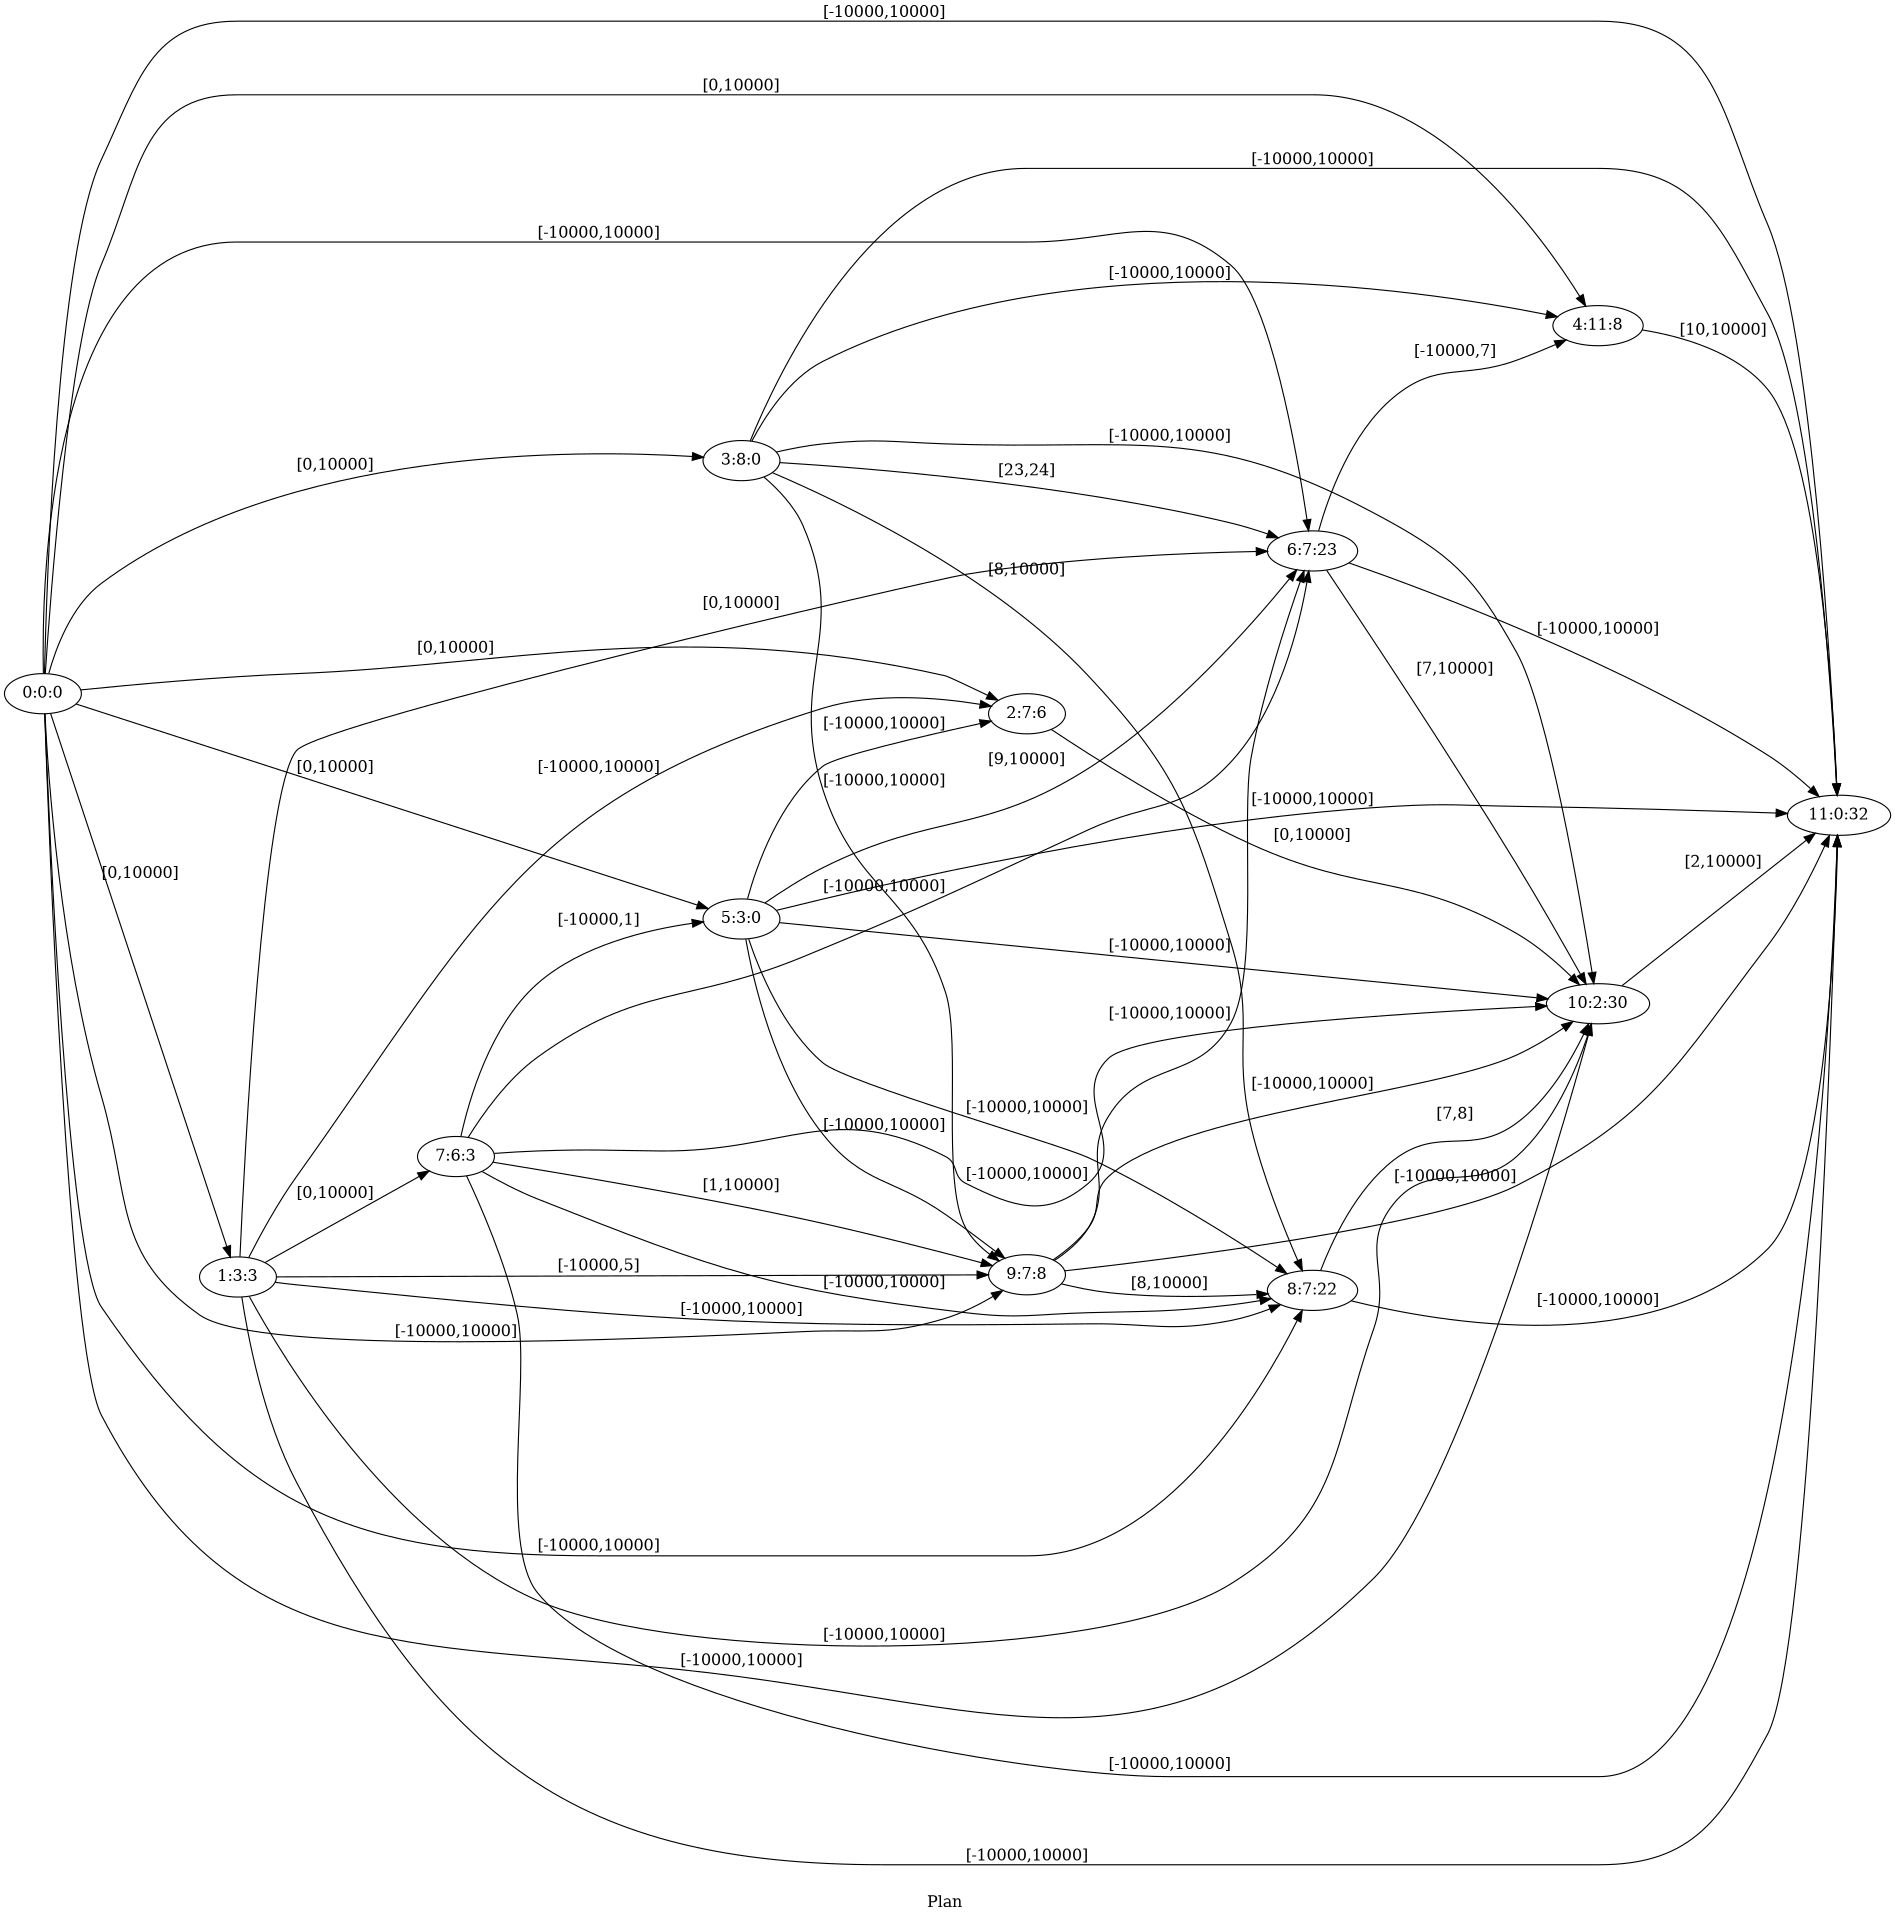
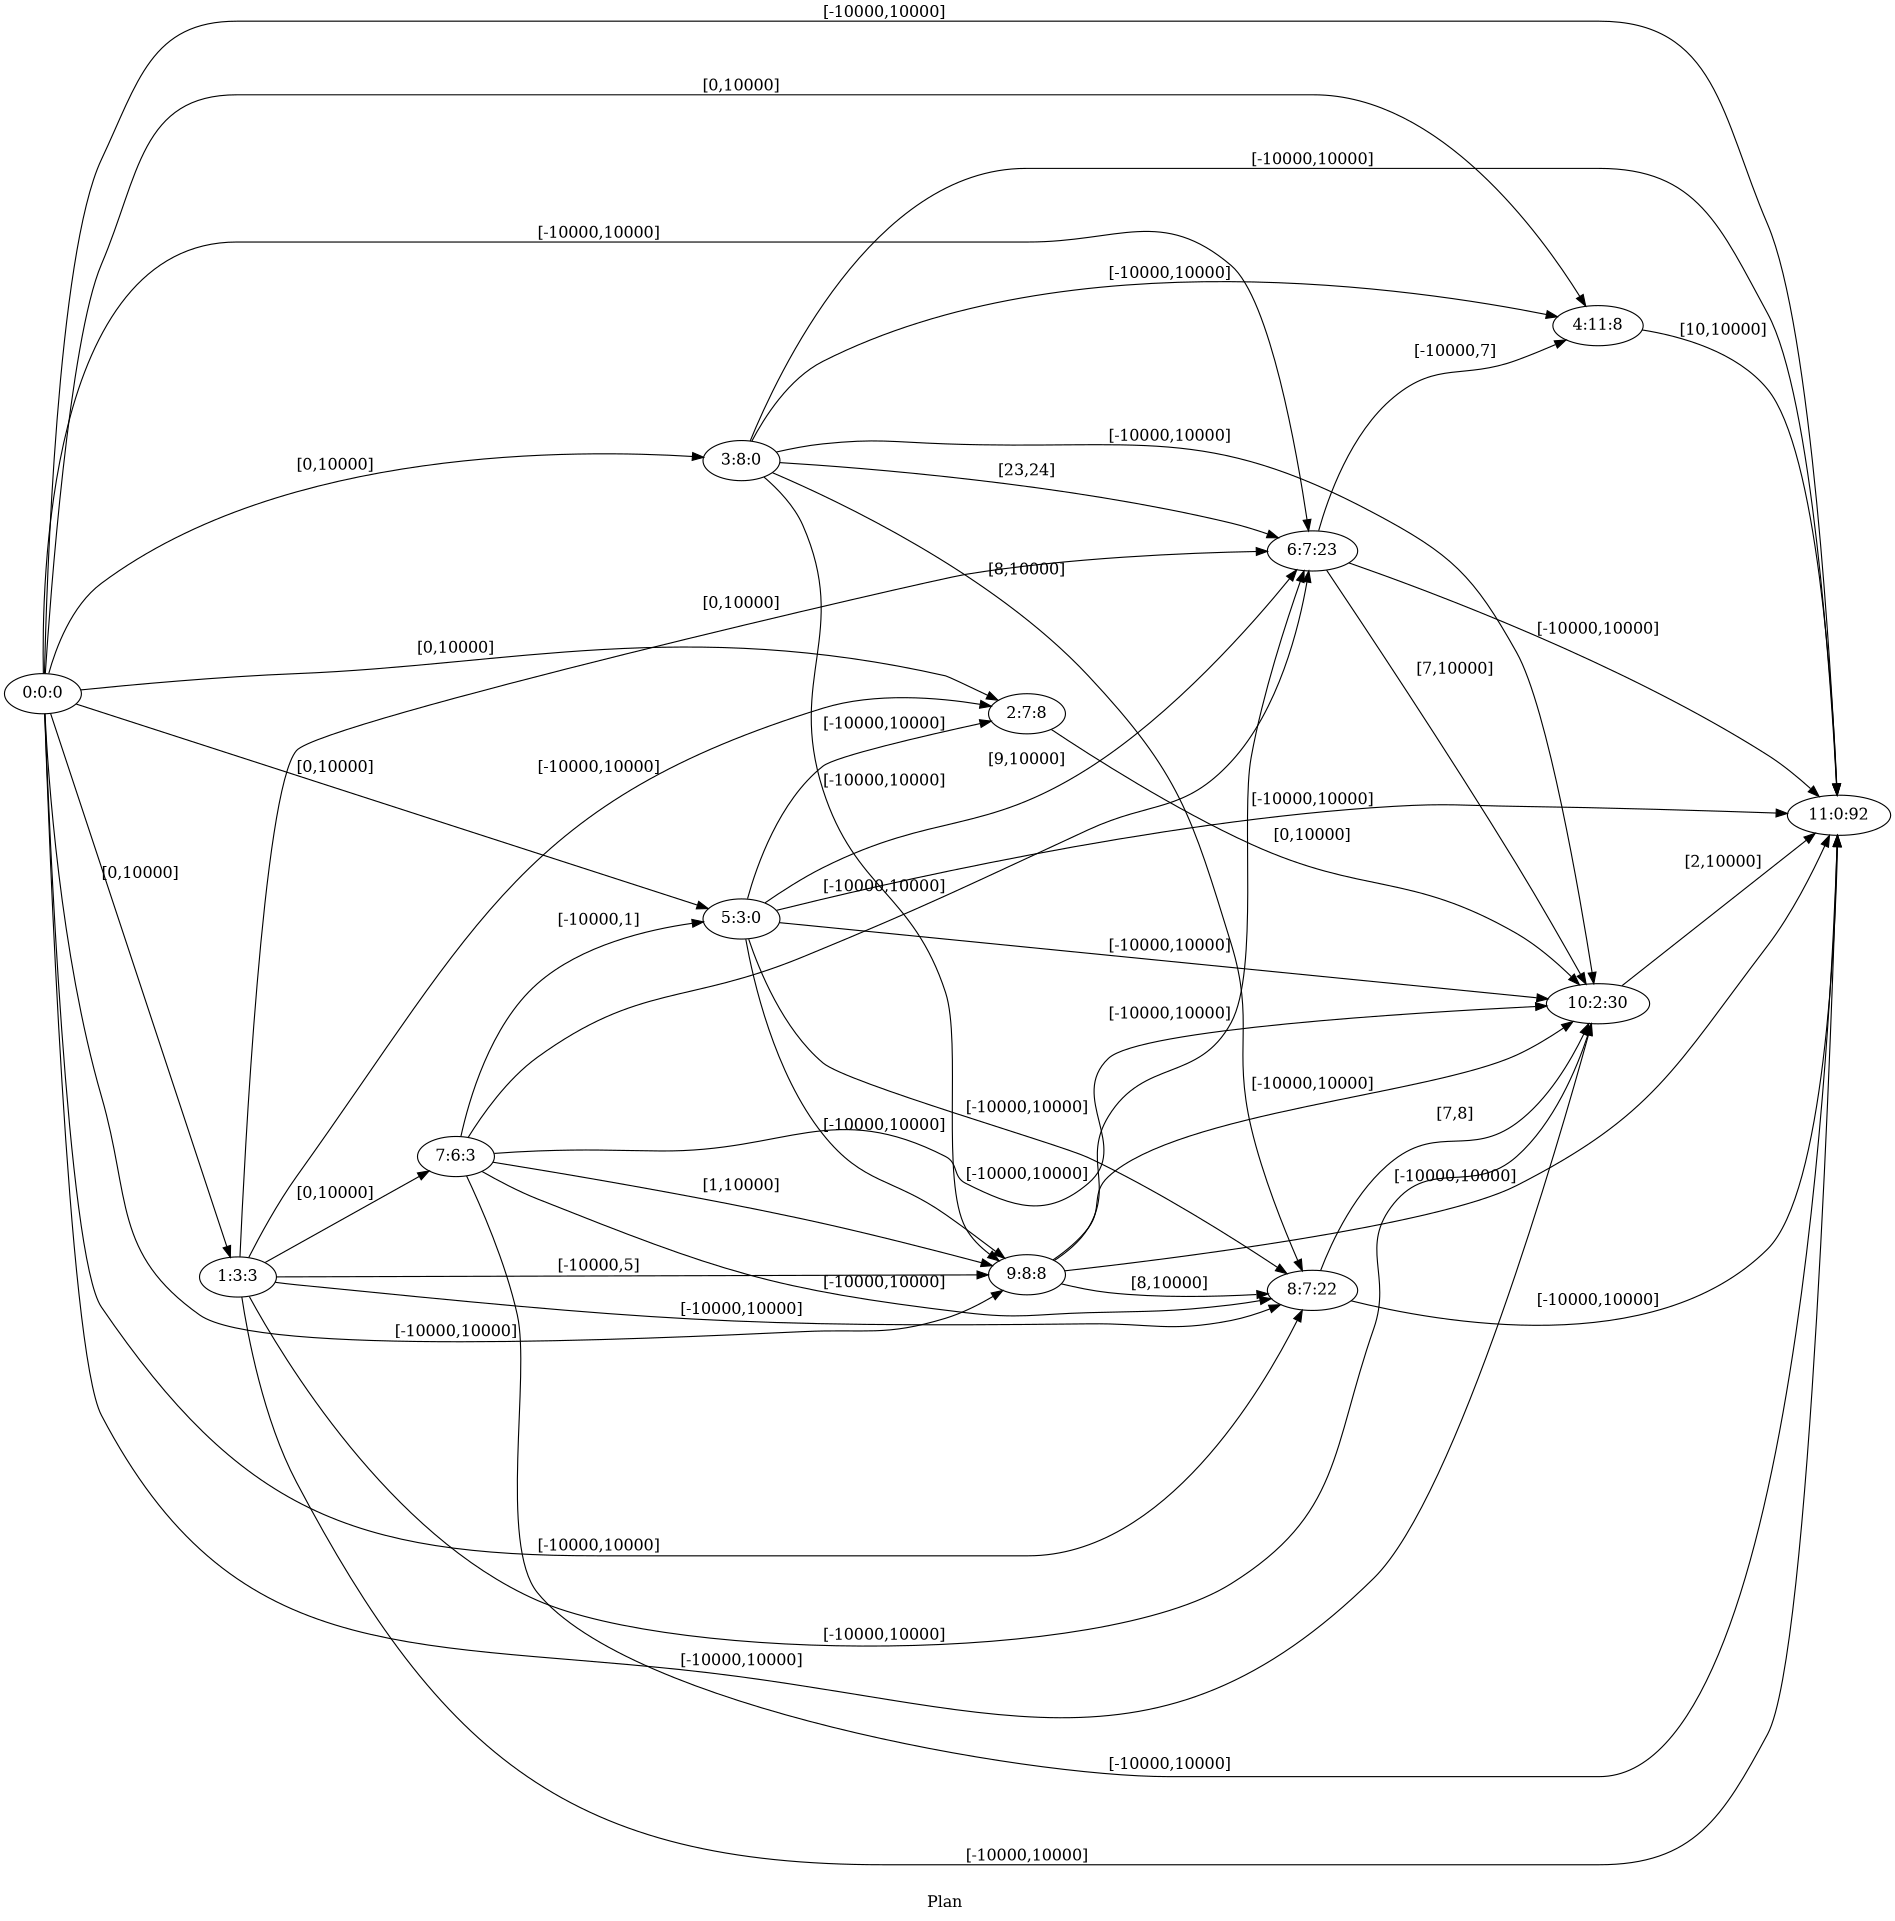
node "2:7:6": label "2:7:6" -> "2:7:8"
node "11:0:32": label "11:0:32" -> "11:0:92"
node "9:7:8": label "9:7:8" -> "9:8:8"
